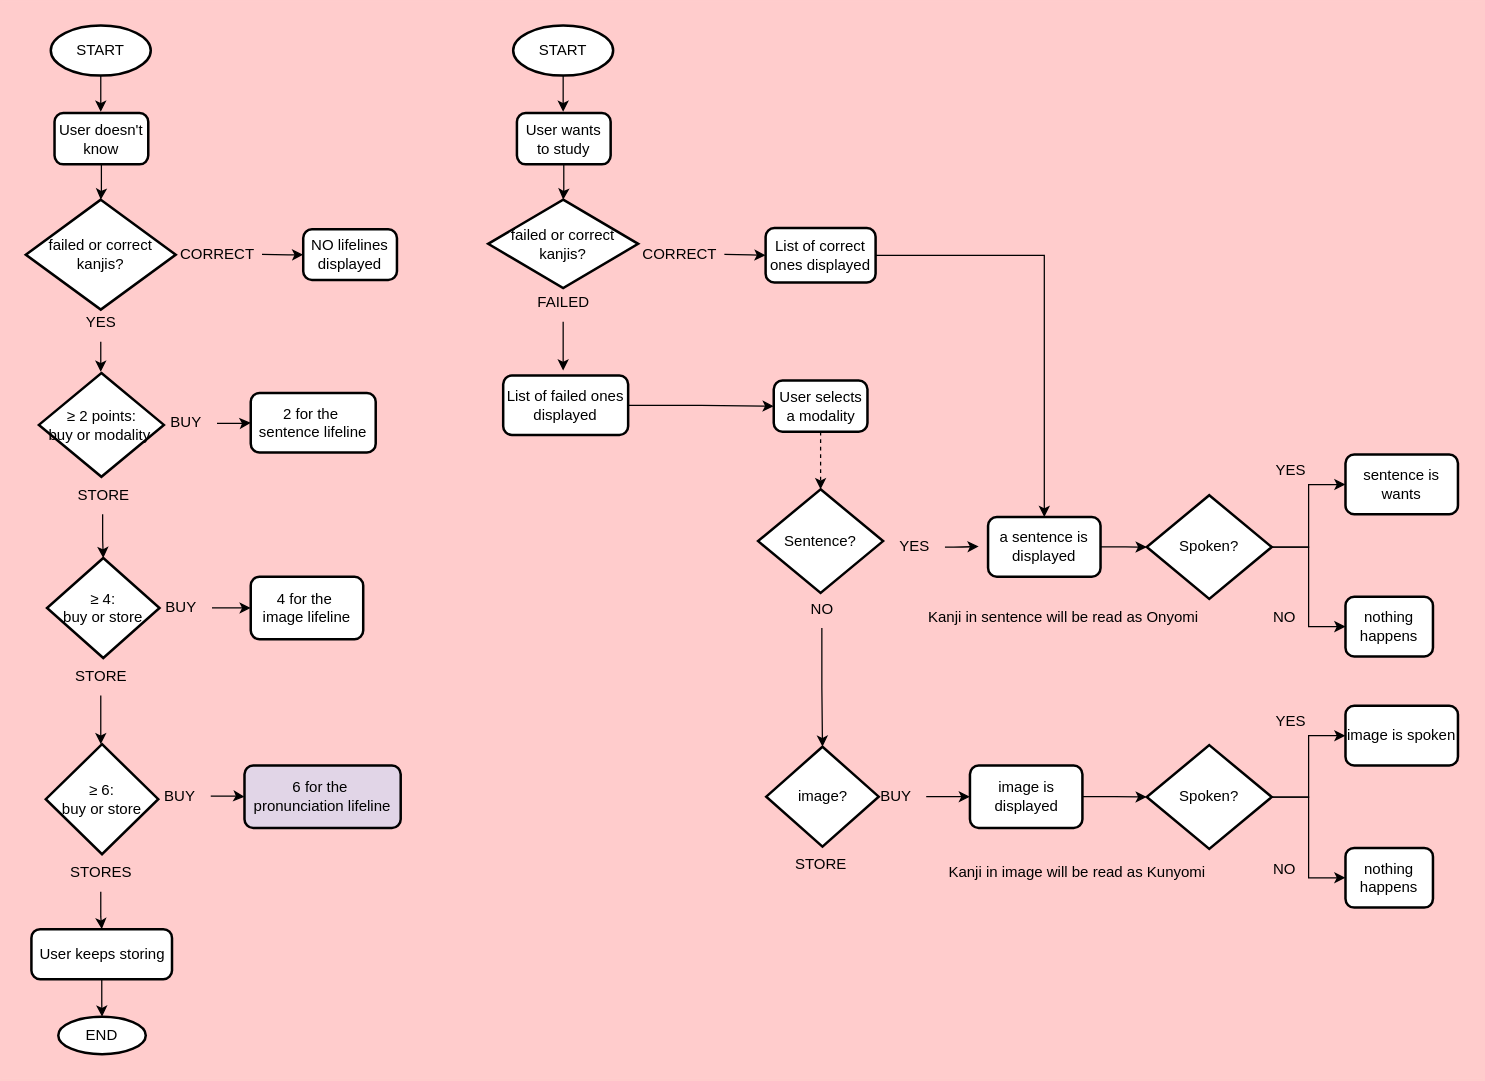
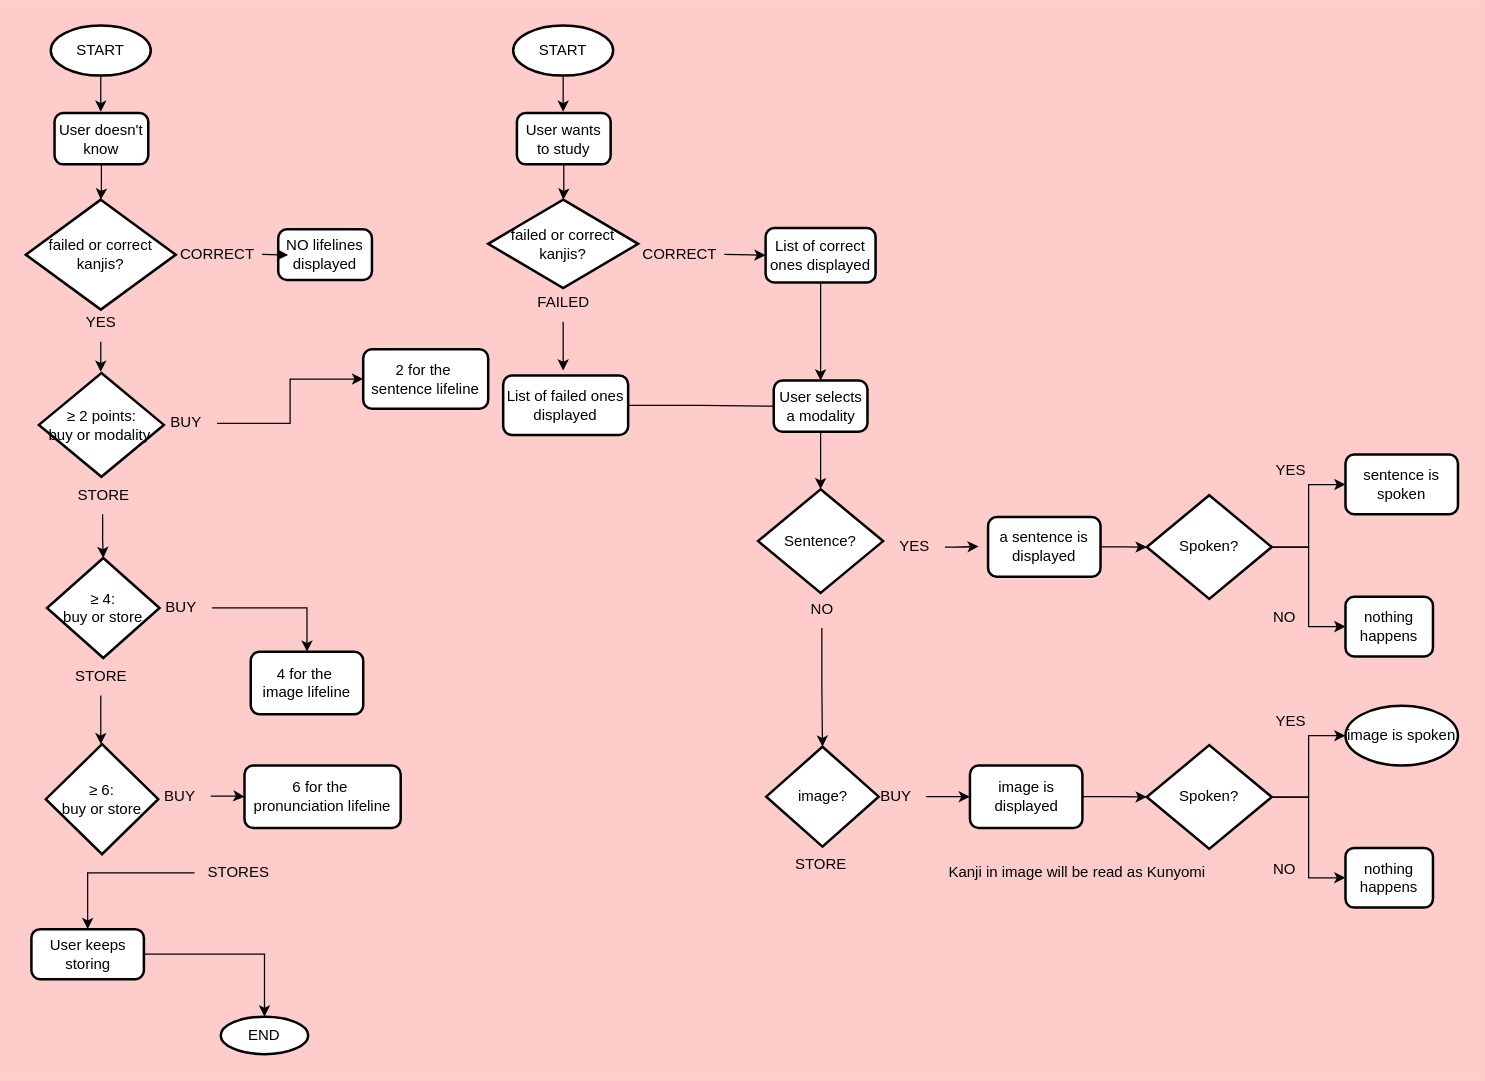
node "NO lifelines displayed": moved (350, 255) -> (325, 255)
edge "List of correct ones displayed" -> "a sentence is displayed": now "List of correct ones displayed" -> "User selects a modality"
edge "List of failed ones displayed" -> "User selects a modality": arrowhead classic -> none
node "2 for the sentence lifeline": moved (313, 423) -> (426, 379)
edge "User selects a modality" -> "Sentence?": style dashed -> solid
node "sentence is wants": label "sentence is wants" -> "sentence is spoken"
node "4 for the image lifeline": moved (307, 608) -> (307, 683)
node "Kanji in sentence will be read as Onyomi": removed
node "image is spoken": shape rounded rectangle -> ellipse
node "6 for the pronunciation lifeline": fillcolor #e1d5e7 -> #ffffff
node "STORES": moved (101, 873) -> (238, 873)
node "User keeps storing": size 141x50 -> 113x50
node "END": moved (102, 1036) -> (264, 1036)
